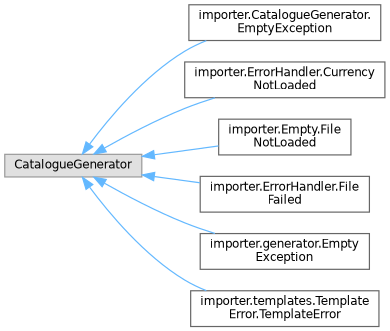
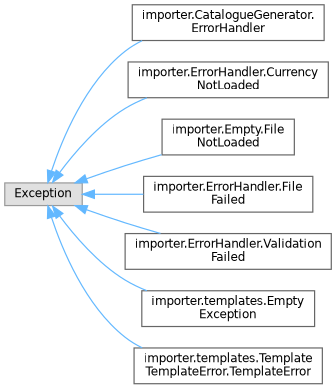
node "importer.CatalogueGenerator. EmptyException": label "importer.CatalogueGenerator. EmptyException" -> "importer.CatalogueGenerator. ErrorHandler"
node "CatalogueGenerator": label "CatalogueGenerator" -> "Exception"
node "importer.ErrorHandler.Validation Failed": added
node "importer.generator.Empty Exception": label "importer.generator.Empty Exception" -> "importer.templates.Empty Exception"
node "importer.templates.Template Error.TemplateError": label "importer.templates.Template Error.TemplateError" -> "importer.templates.Template TemplateError.TemplateError"
